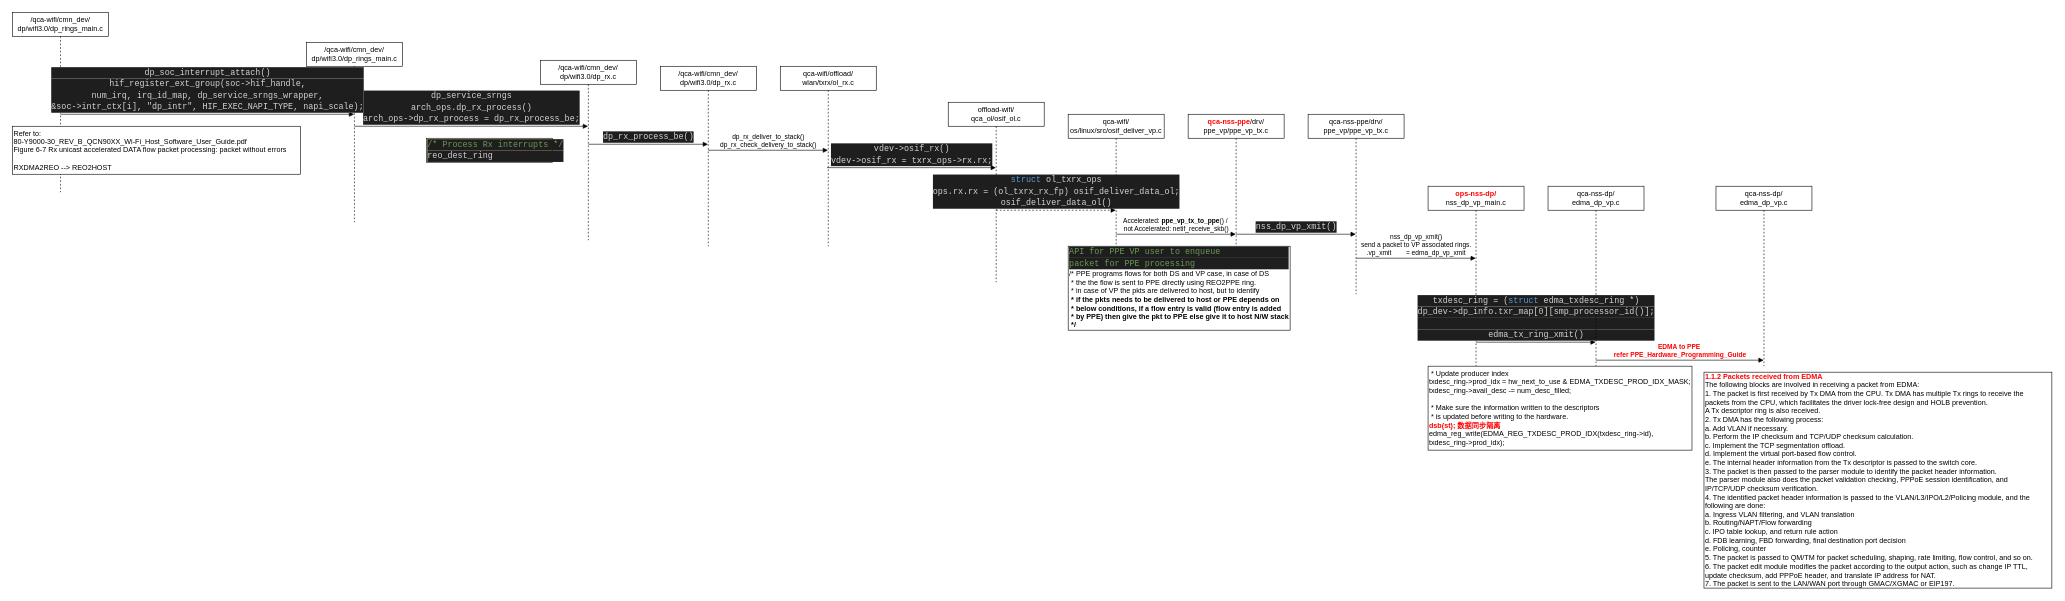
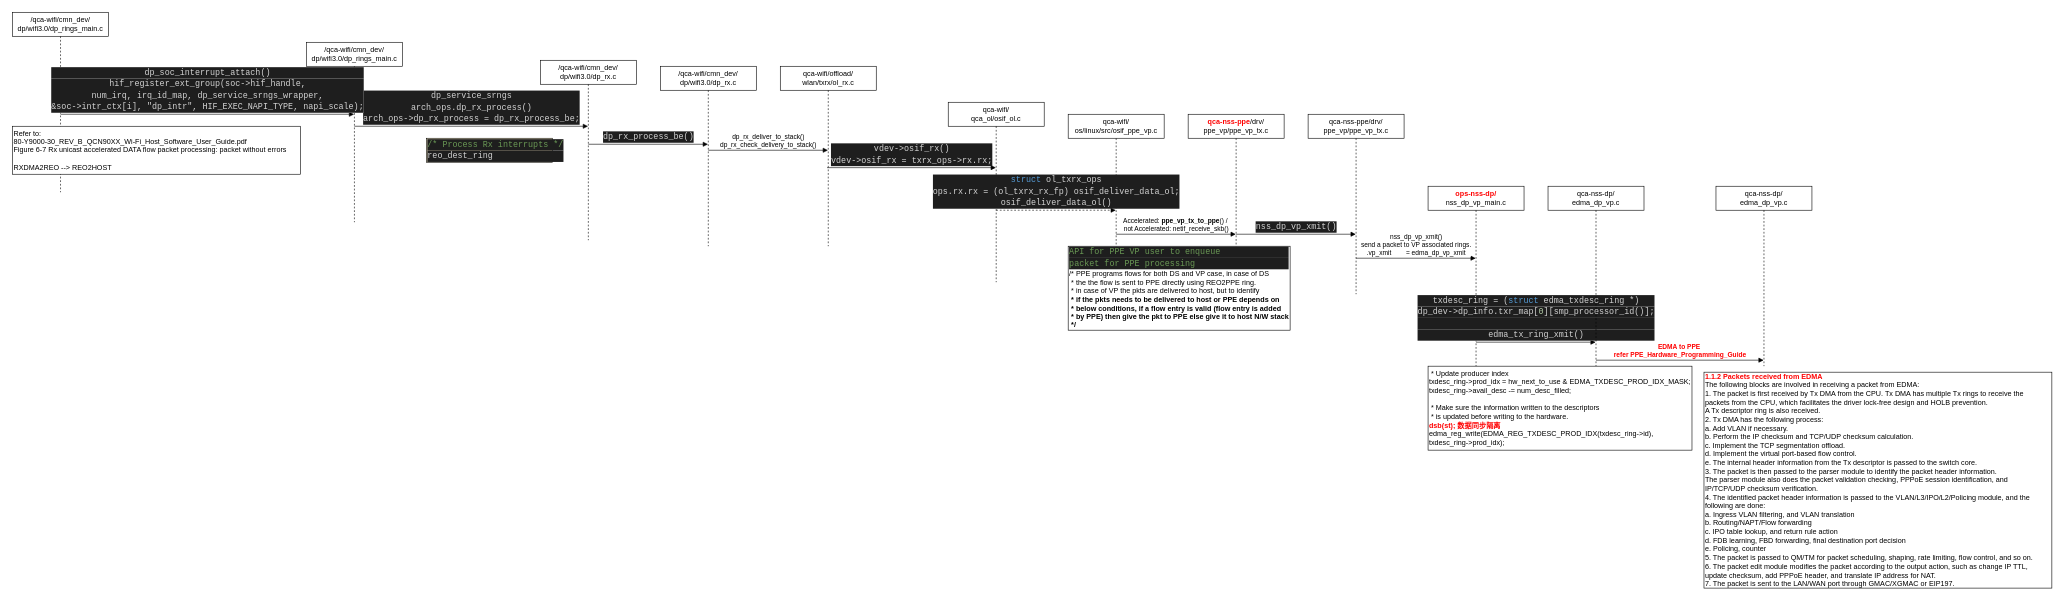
node "offload-wifi/ qca_ol/osif_ol.c": label "offload-wifi/ qca_ol/osif_ol.c" -> "qca-wifi/ qca_ol/osif_ol.c"
node "qca-wifi/ os/linux/src/osif_deliver_vp.c": label "qca-wifi/ os/linux/src/osif_deliver_vp.c" -> "qca-wifi/ os/linux/src/osif_ppe_vp.c"
